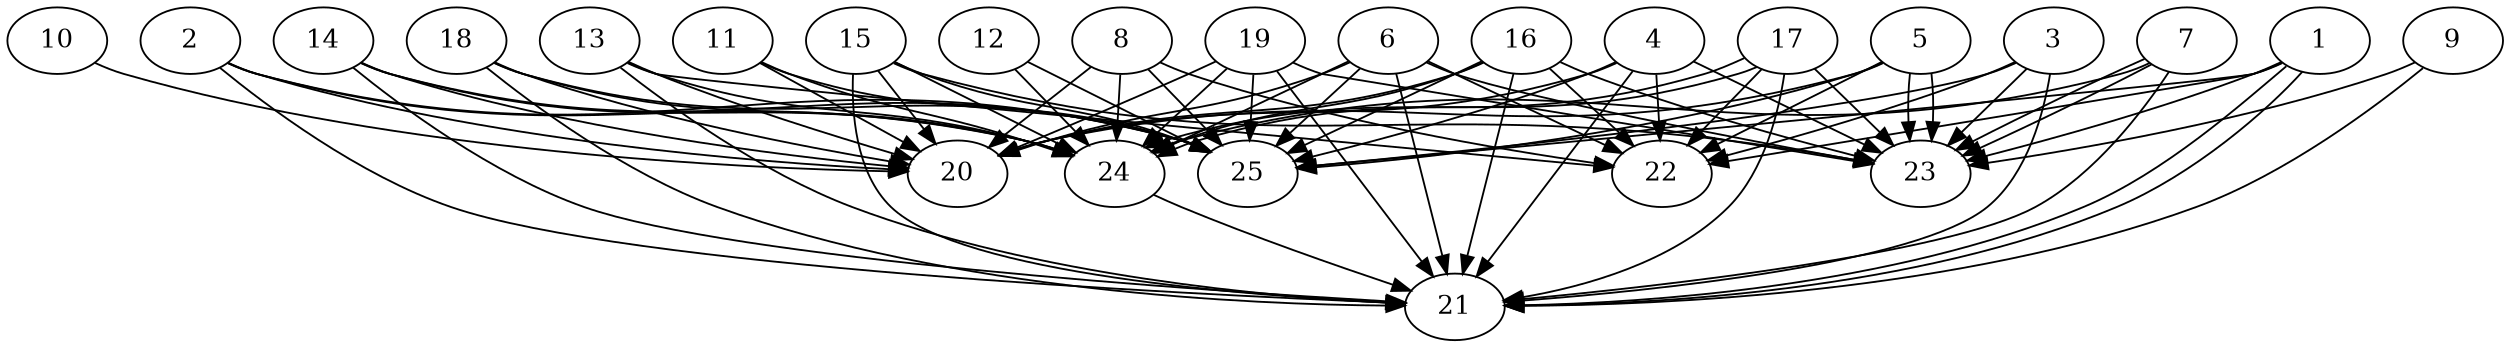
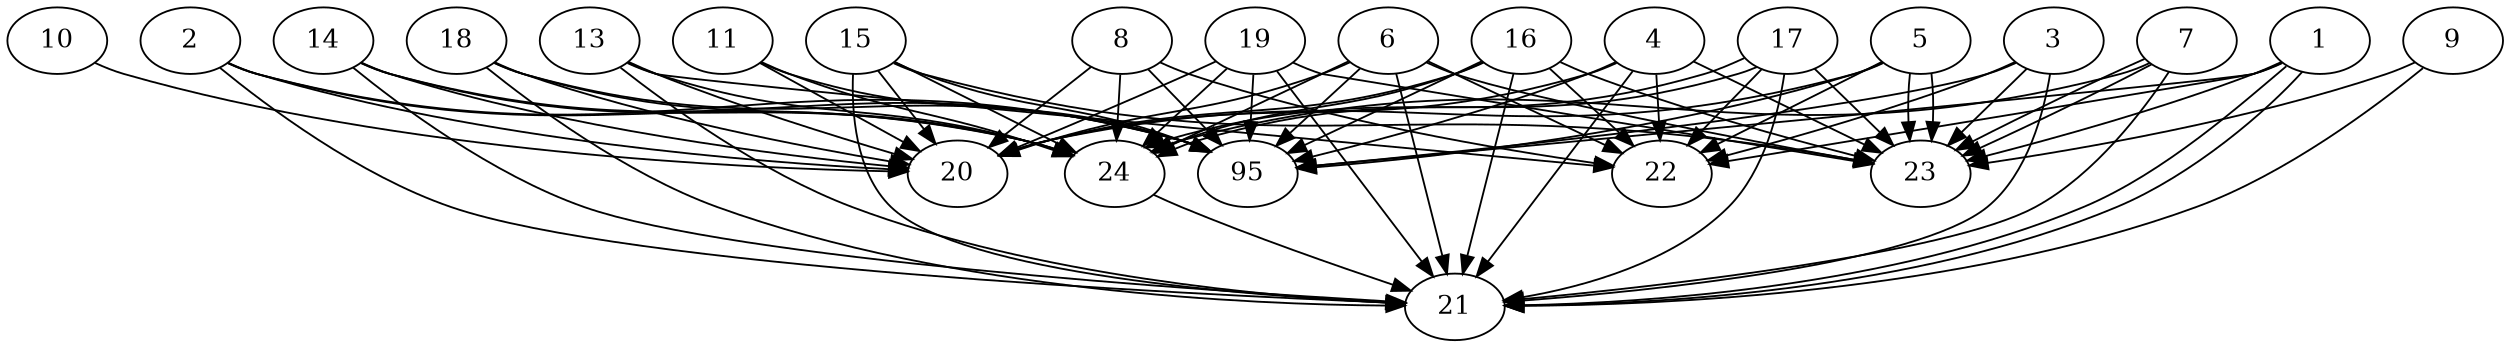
node "12": removed
node "25": label "25" -> "95"
